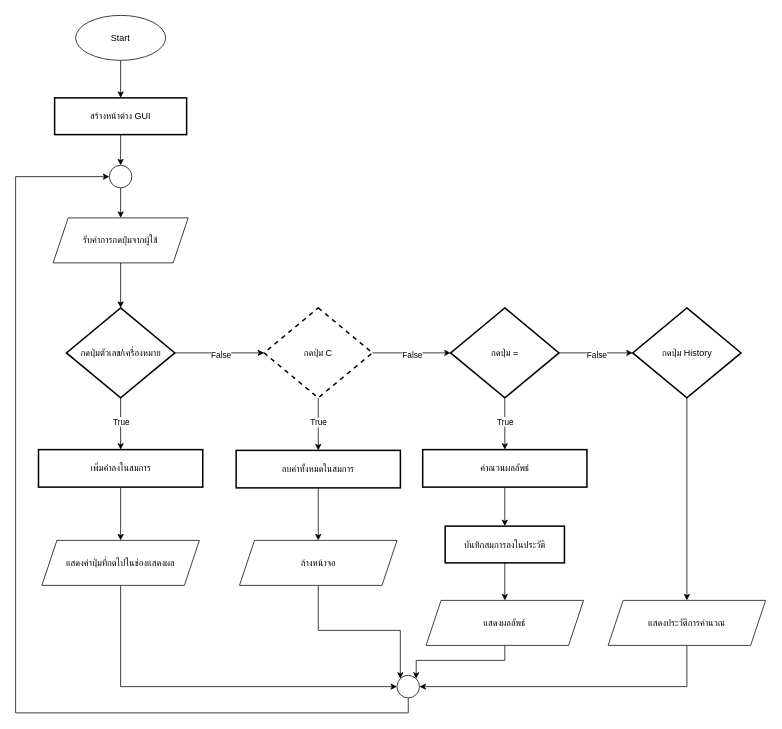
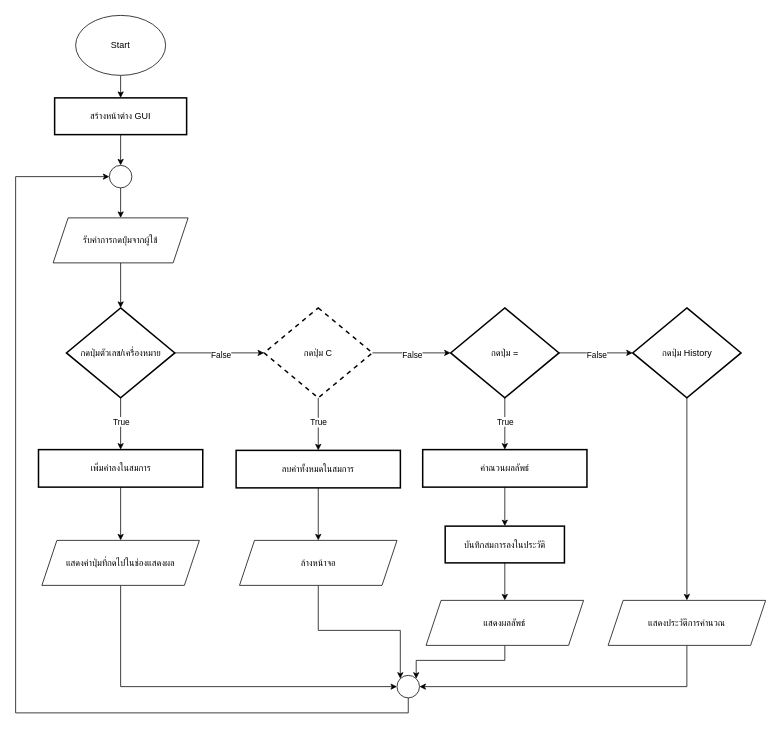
node "Start": size 90x45 -> 90x60
